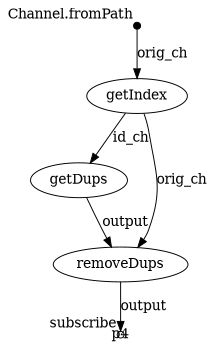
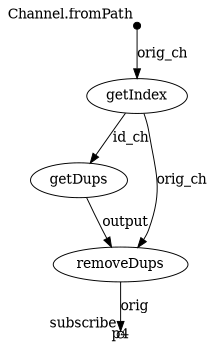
edge "removeDups" -> "p4 subscribe": label "output" -> "orig"
